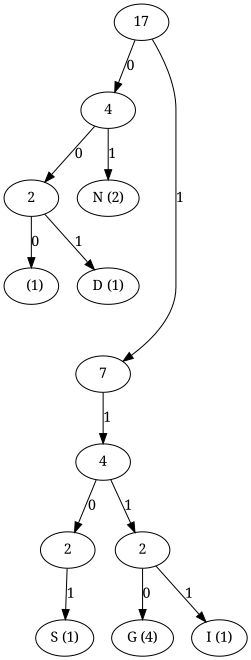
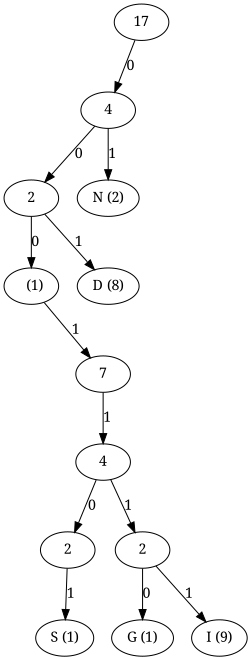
edge "17" -> "7": now "(1)" -> "7"
node "D (1)": label "D (1)" -> "D (8)"
node "G (4)": label "G (4)" -> "G (1)"
node "I (1)": label "I (1)" -> "I (9)"
